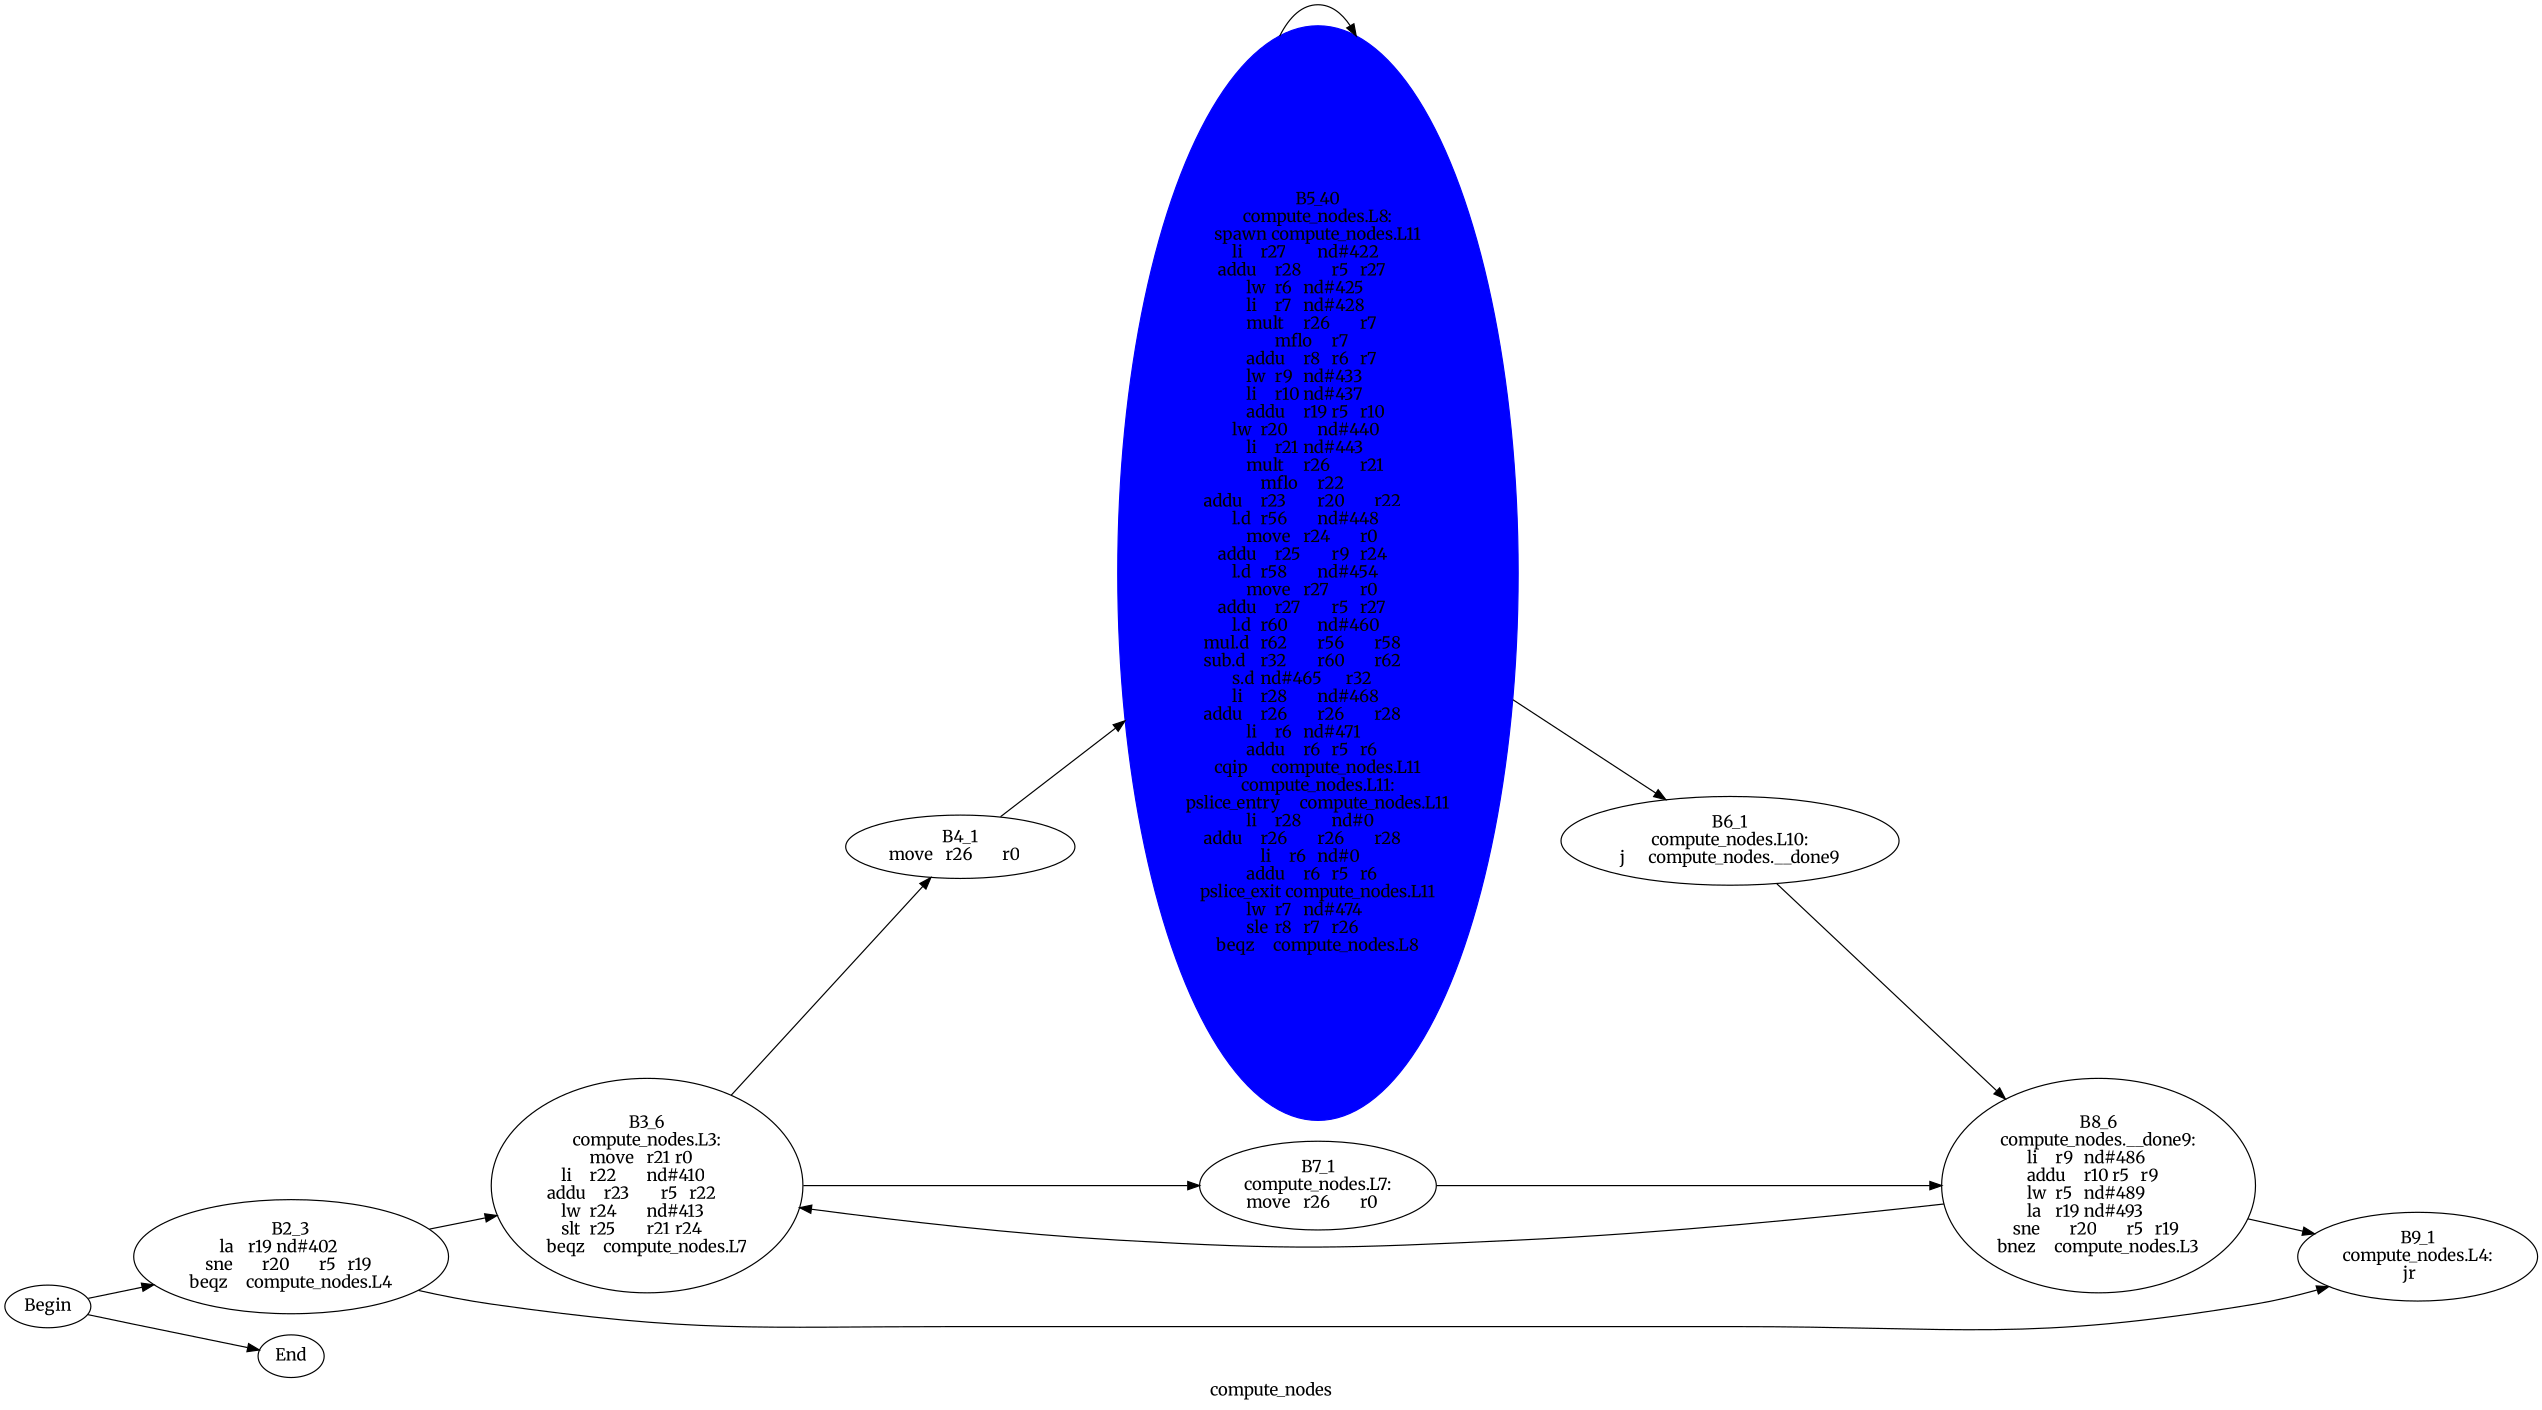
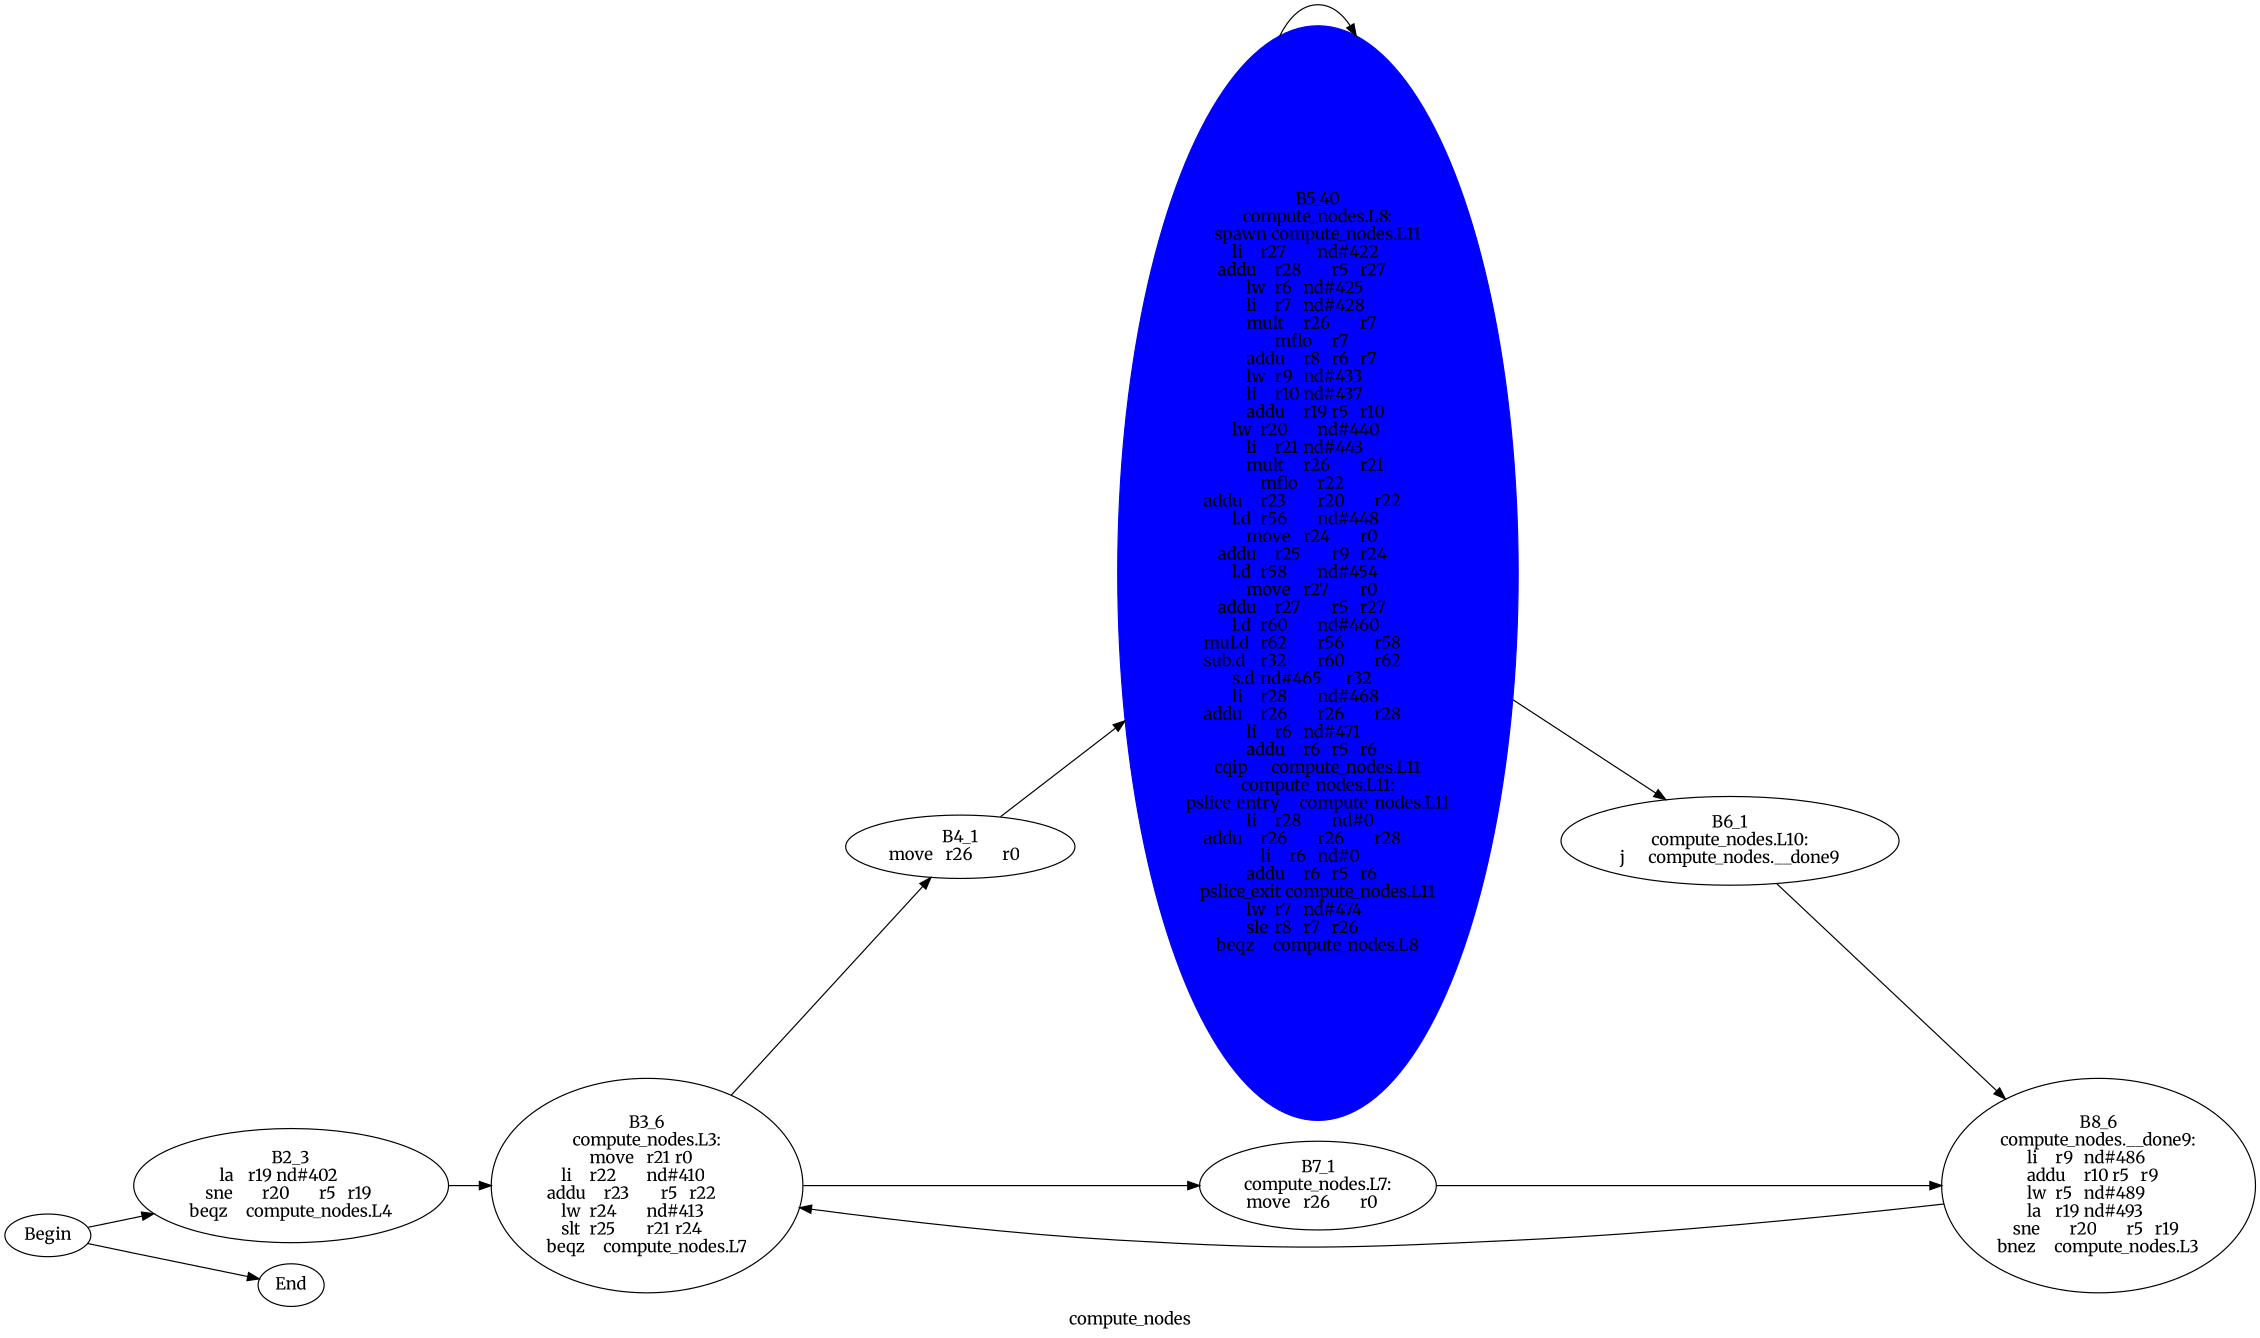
node "B9_1 compute_nodes.L4: jr": removed
